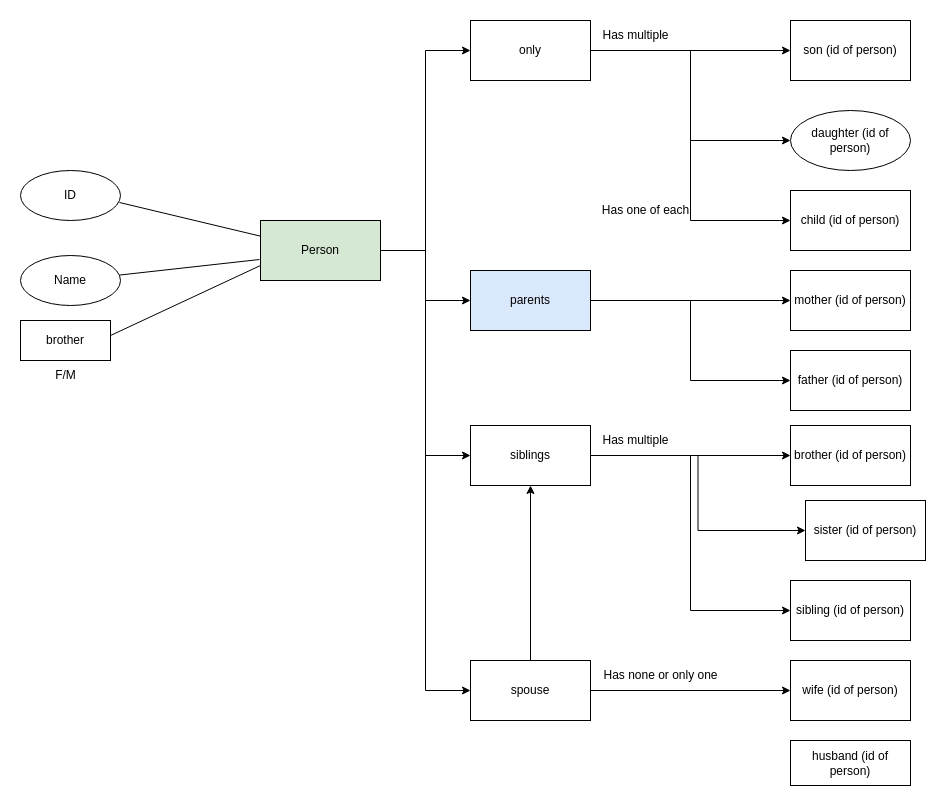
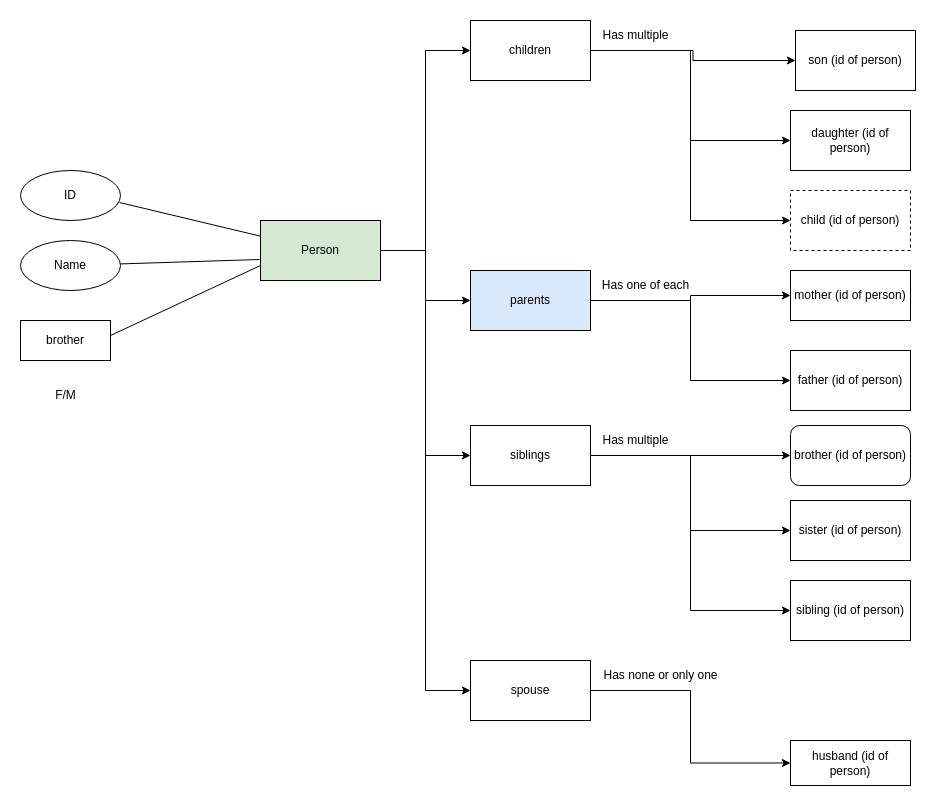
node "only": label "only" -> "children"
node "son (id of person)": moved (851, 51) -> (856, 61)
node "daughter (id of person)": shape ellipse -> rectangle
node "Has one of each": moved (646, 211) -> (646, 286)
node "child (id of person)": style solid -> dashed
node "Name": moved (71, 281) -> (71, 266)
node "mother (id of person)": size 120x60 -> 120x50
node "F/M": moved (66, 376) -> (66, 396)
node "brother (id of person)": shape rectangle -> rounded rectangle
node "sister (id of person)": moved (866, 531) -> (851, 531)
edge "spouse" -> "siblings": now "spouse" -> "husband (id of person)"
edge "spouse" -> "wife (id of person)": removed
node "wife (id of person)": removed
